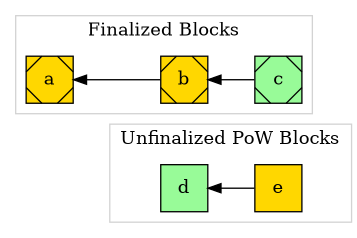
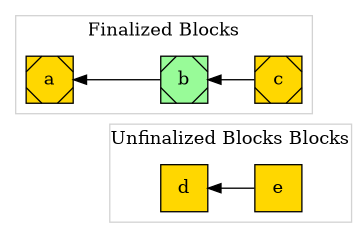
node "b": fillcolor gold -> palegreen
node "c": fillcolor palegreen -> gold
cluster "Unfinalized PoW Blocks": label "Unfinalized PoW Blocks" -> "Unfinalized Blocks Blocks"
node "d": fillcolor palegreen -> gold
